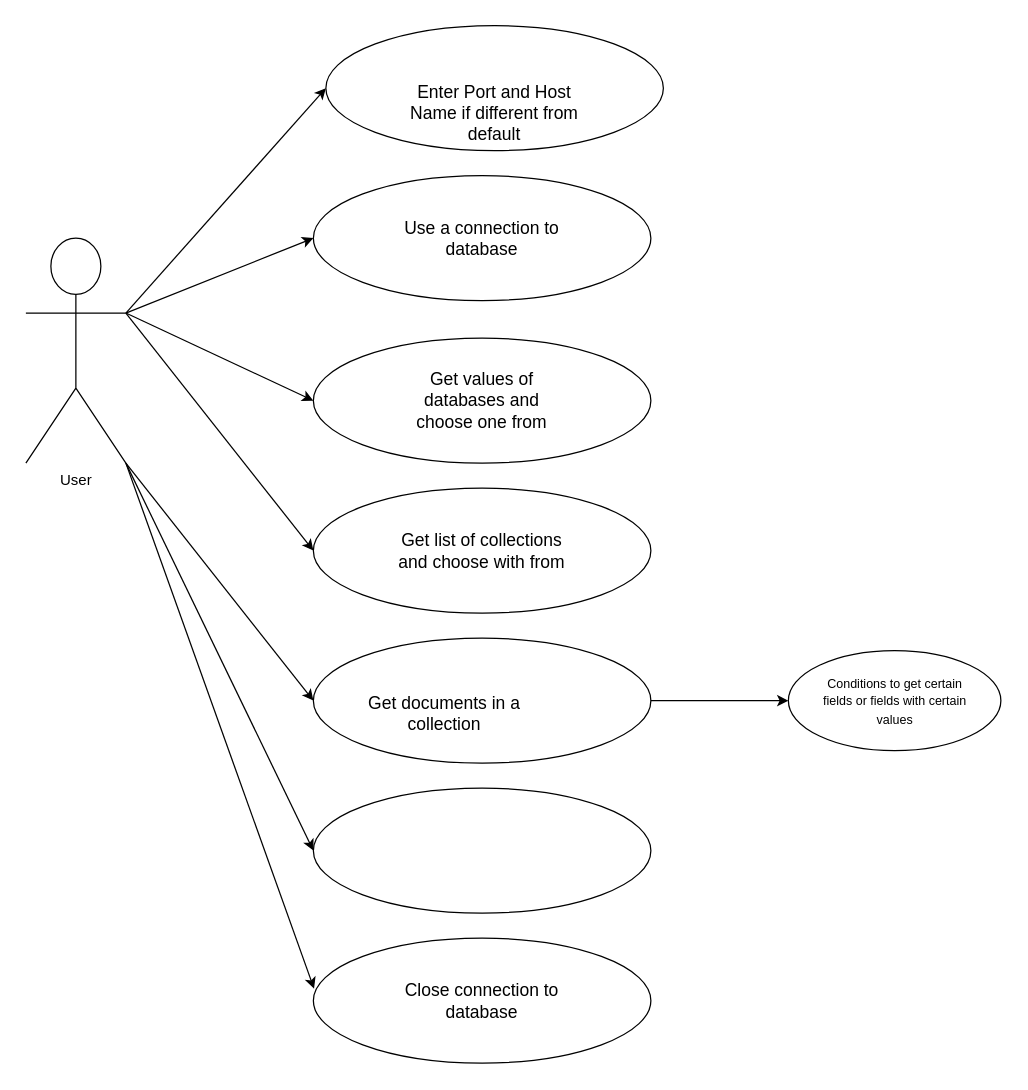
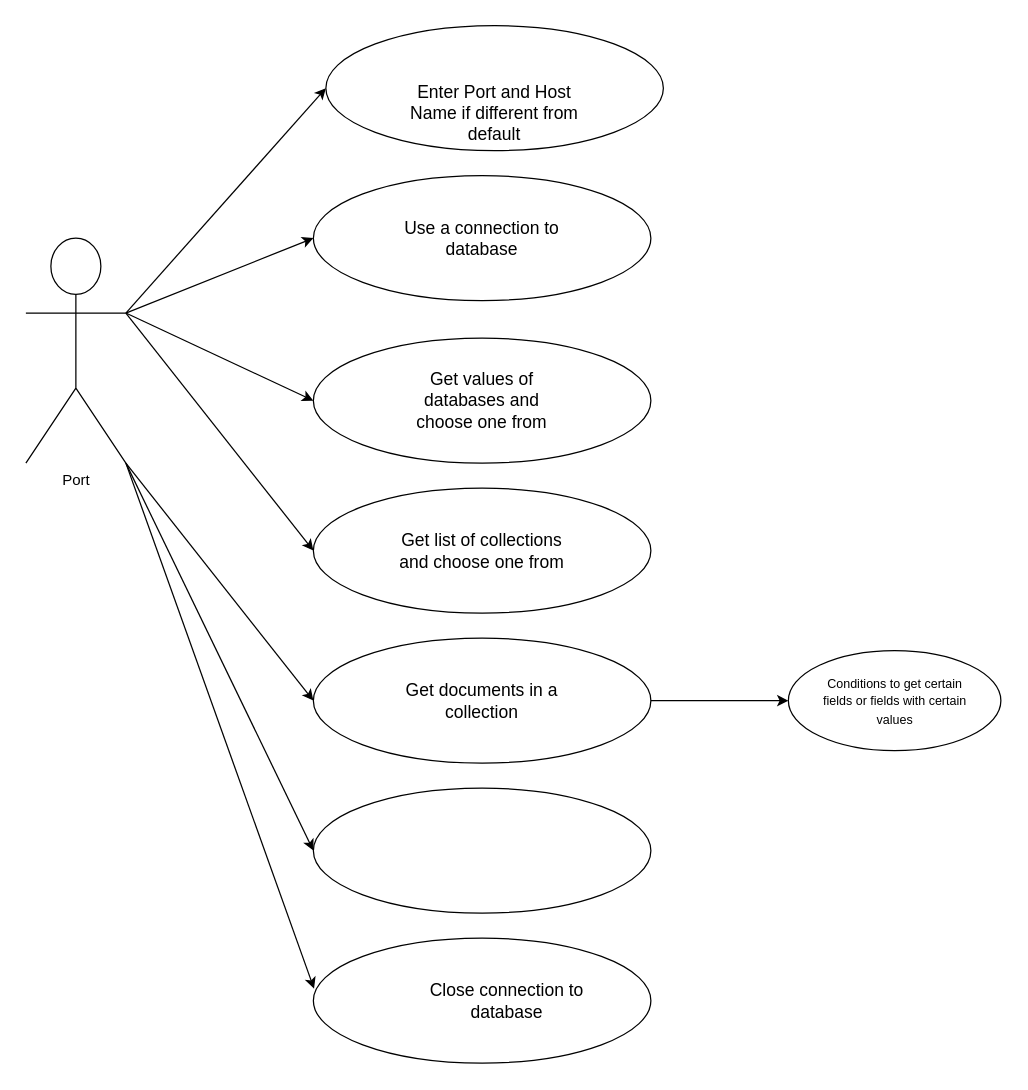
node "User": label "User" -> "Port"
node "Get list of collections and choose with from": label "Get list of collections and choose with from" -> "Get list of collections and choose one from"
node "Get documents in a collection": moved (444, 713) -> (482, 701)
node "Close connection to database": moved (482, 1001) -> (507, 1001)
